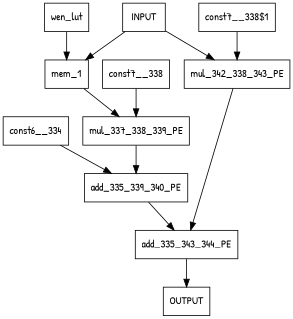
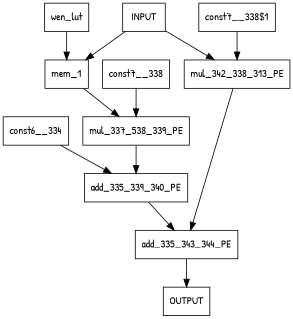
node "mul_342_338_343_PE": label "mul_342_338_343_PE" -> "mul_342_338_313_PE"
node "mul_337_338_339_PE": label "mul_337_338_339_PE" -> "mul_337_538_339_PE"
